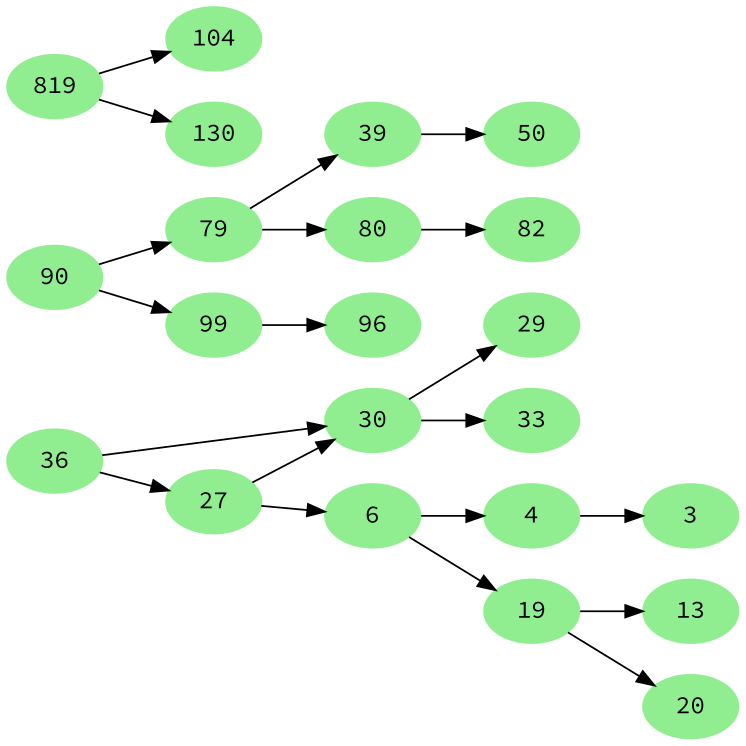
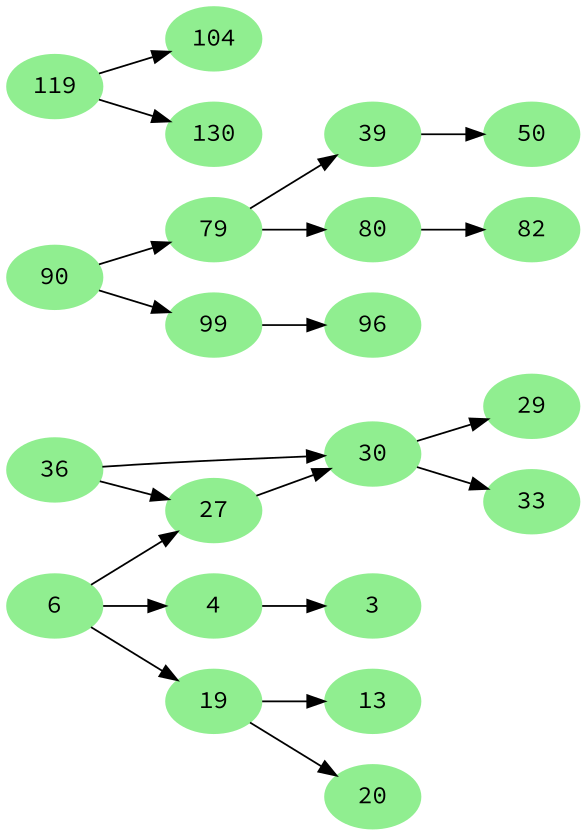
node "819": label "819" -> "119"
edge "27" -> "6": reversed
